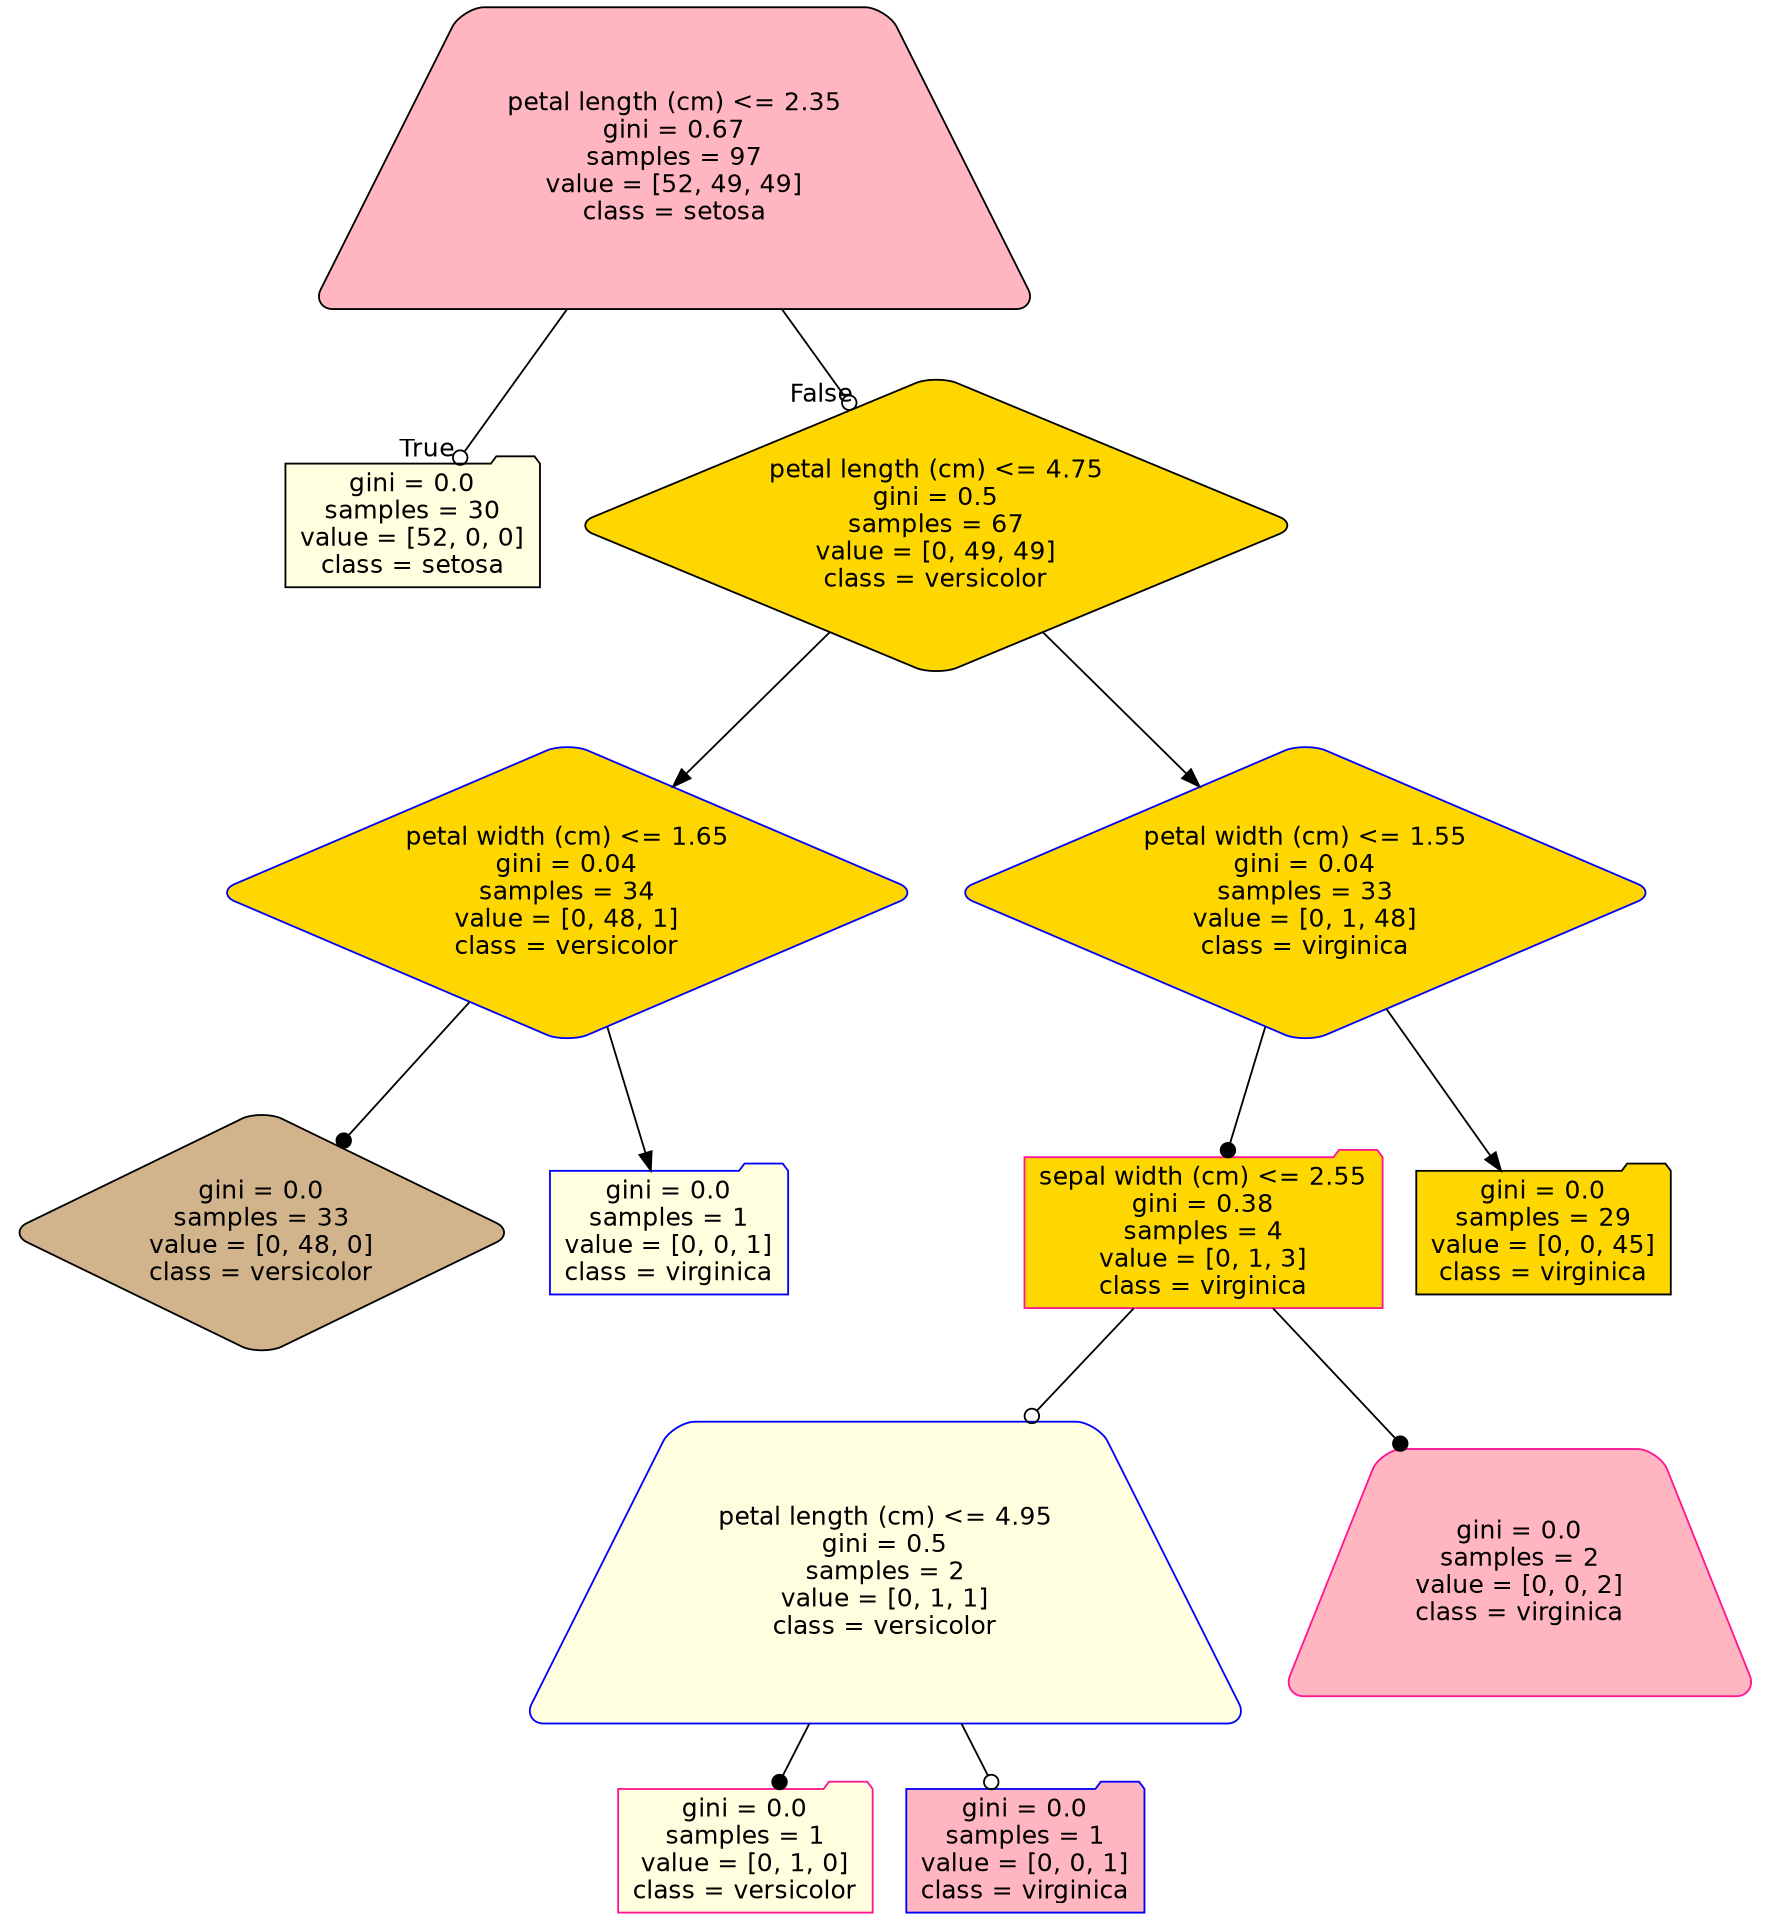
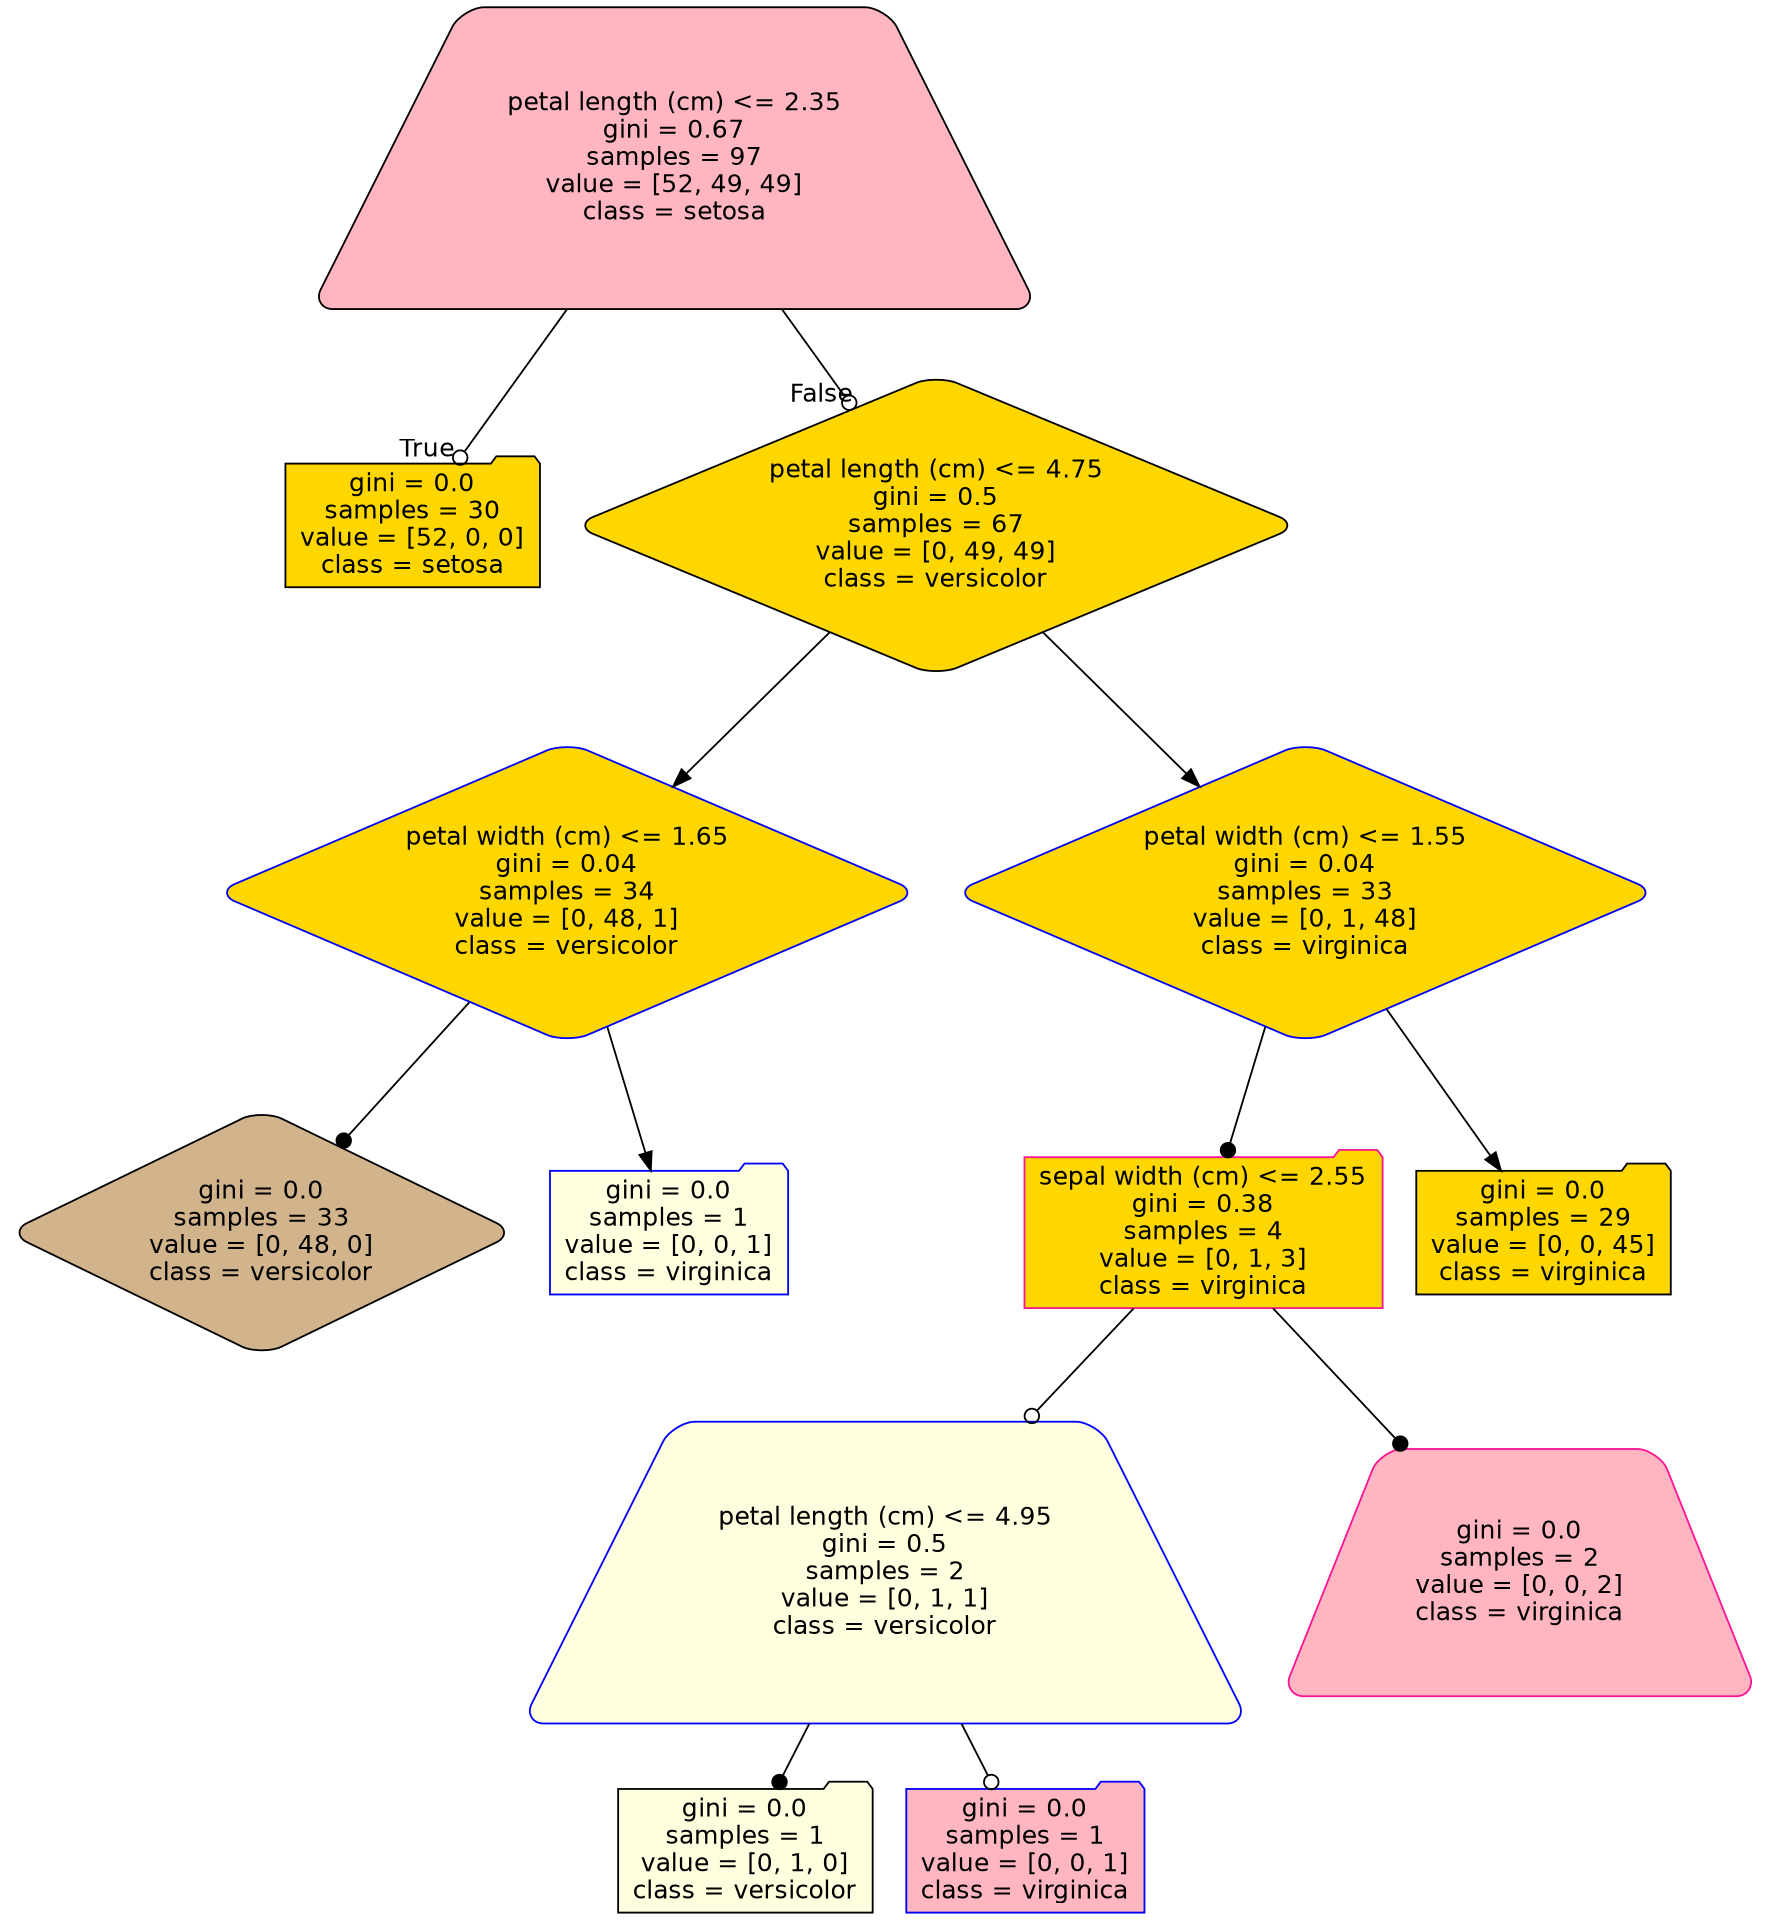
node "gini = 0.0 samples = 30 value = [52, 0, 0] class = setosa": fillcolor lightyellow -> gold
node "gini = 0.0 samples = 1 value = [0, 1, 0] class = versicolor": color deeppink -> black
